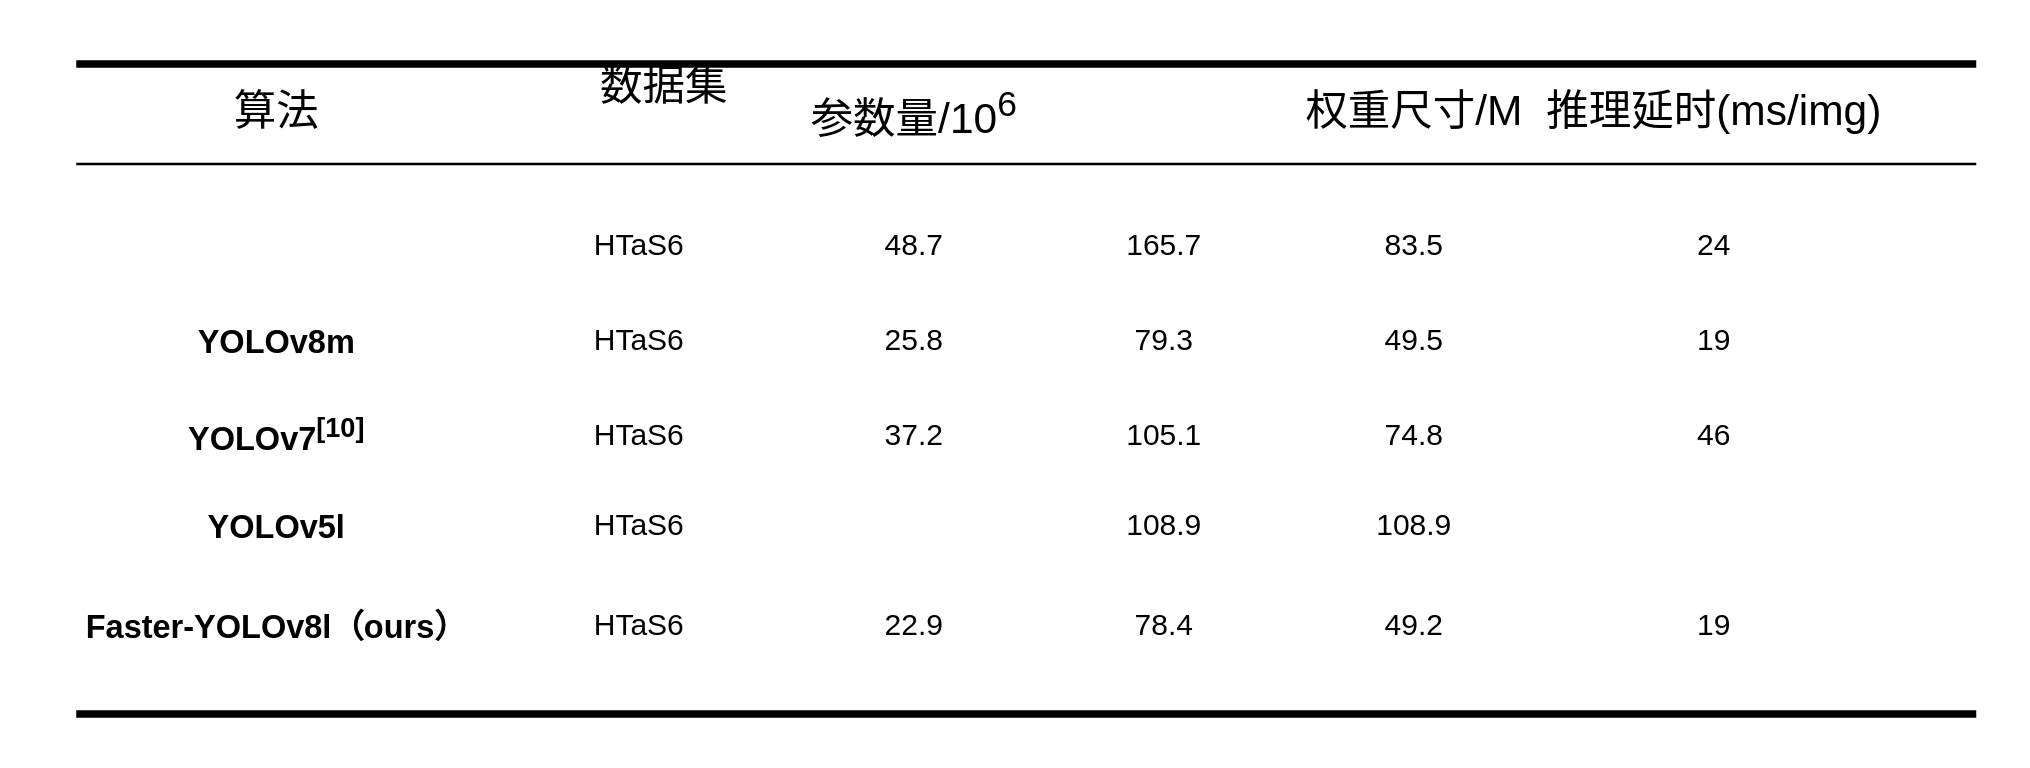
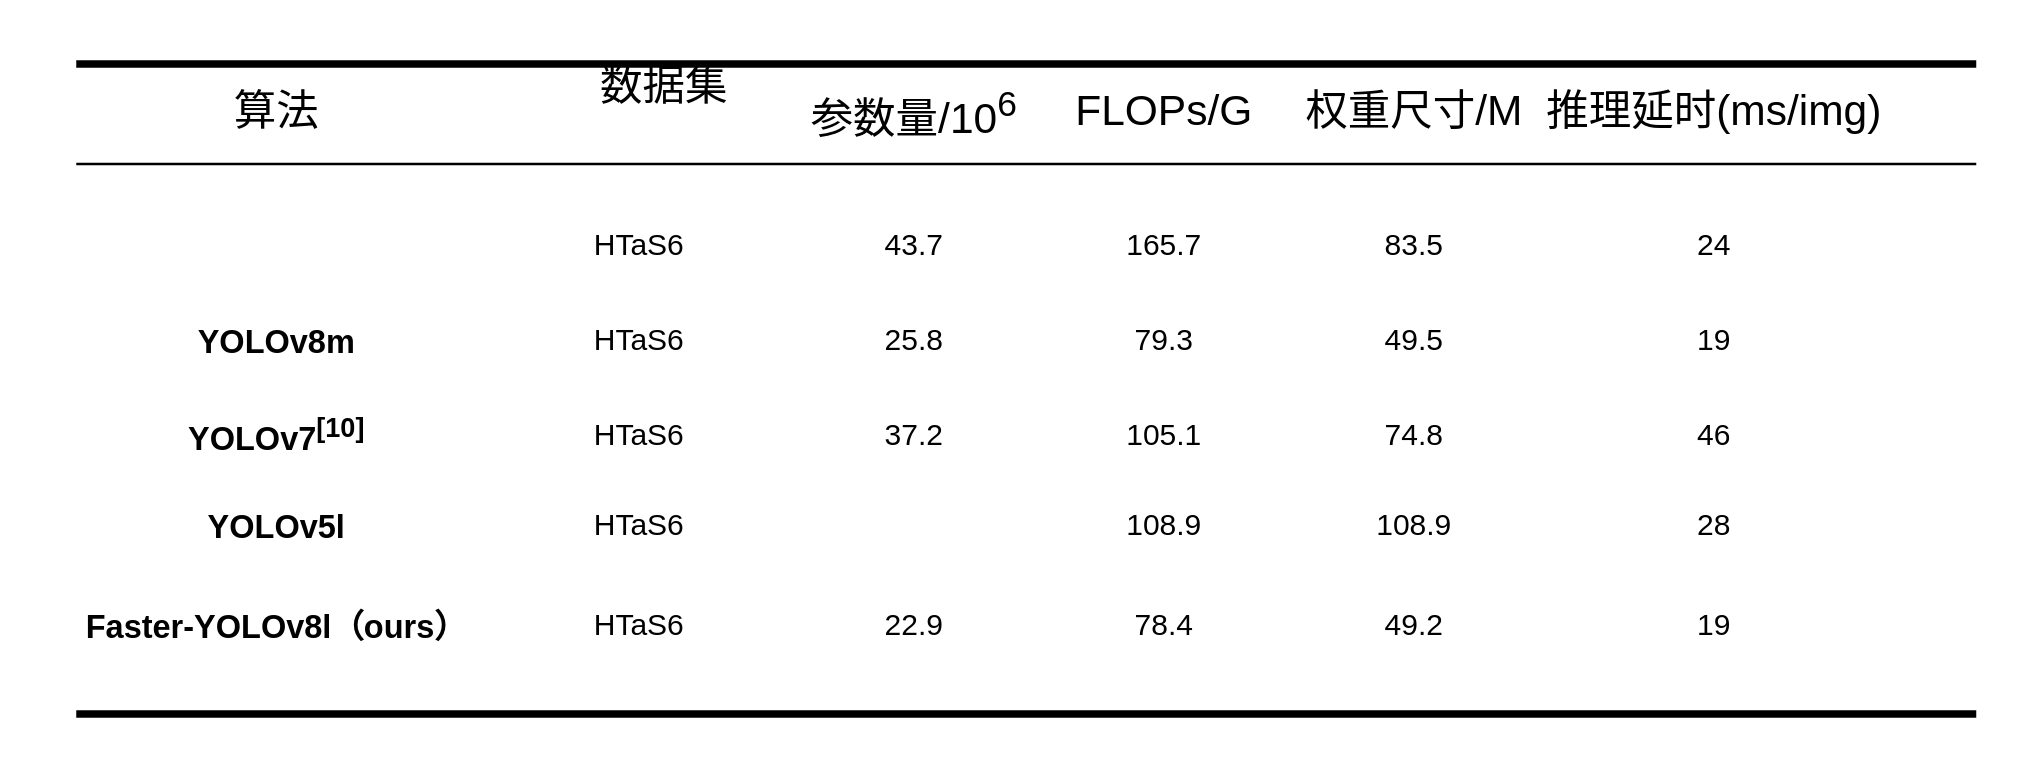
node "FLOPs/G": added
node "48.7": label "48.7" -> "43.7"
node "28": added
